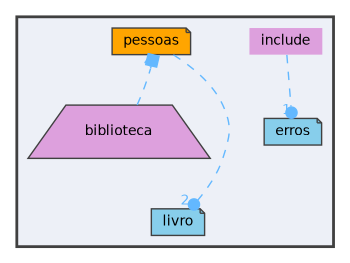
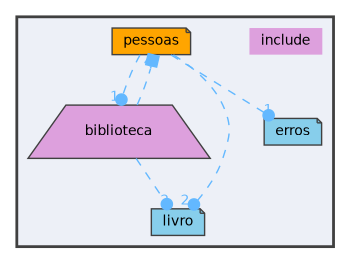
edge "pessoas" -> "biblioteca": added
edge "include" -> "erros": now "pessoas" -> "erros"
edge "biblioteca" -> "livro": added
